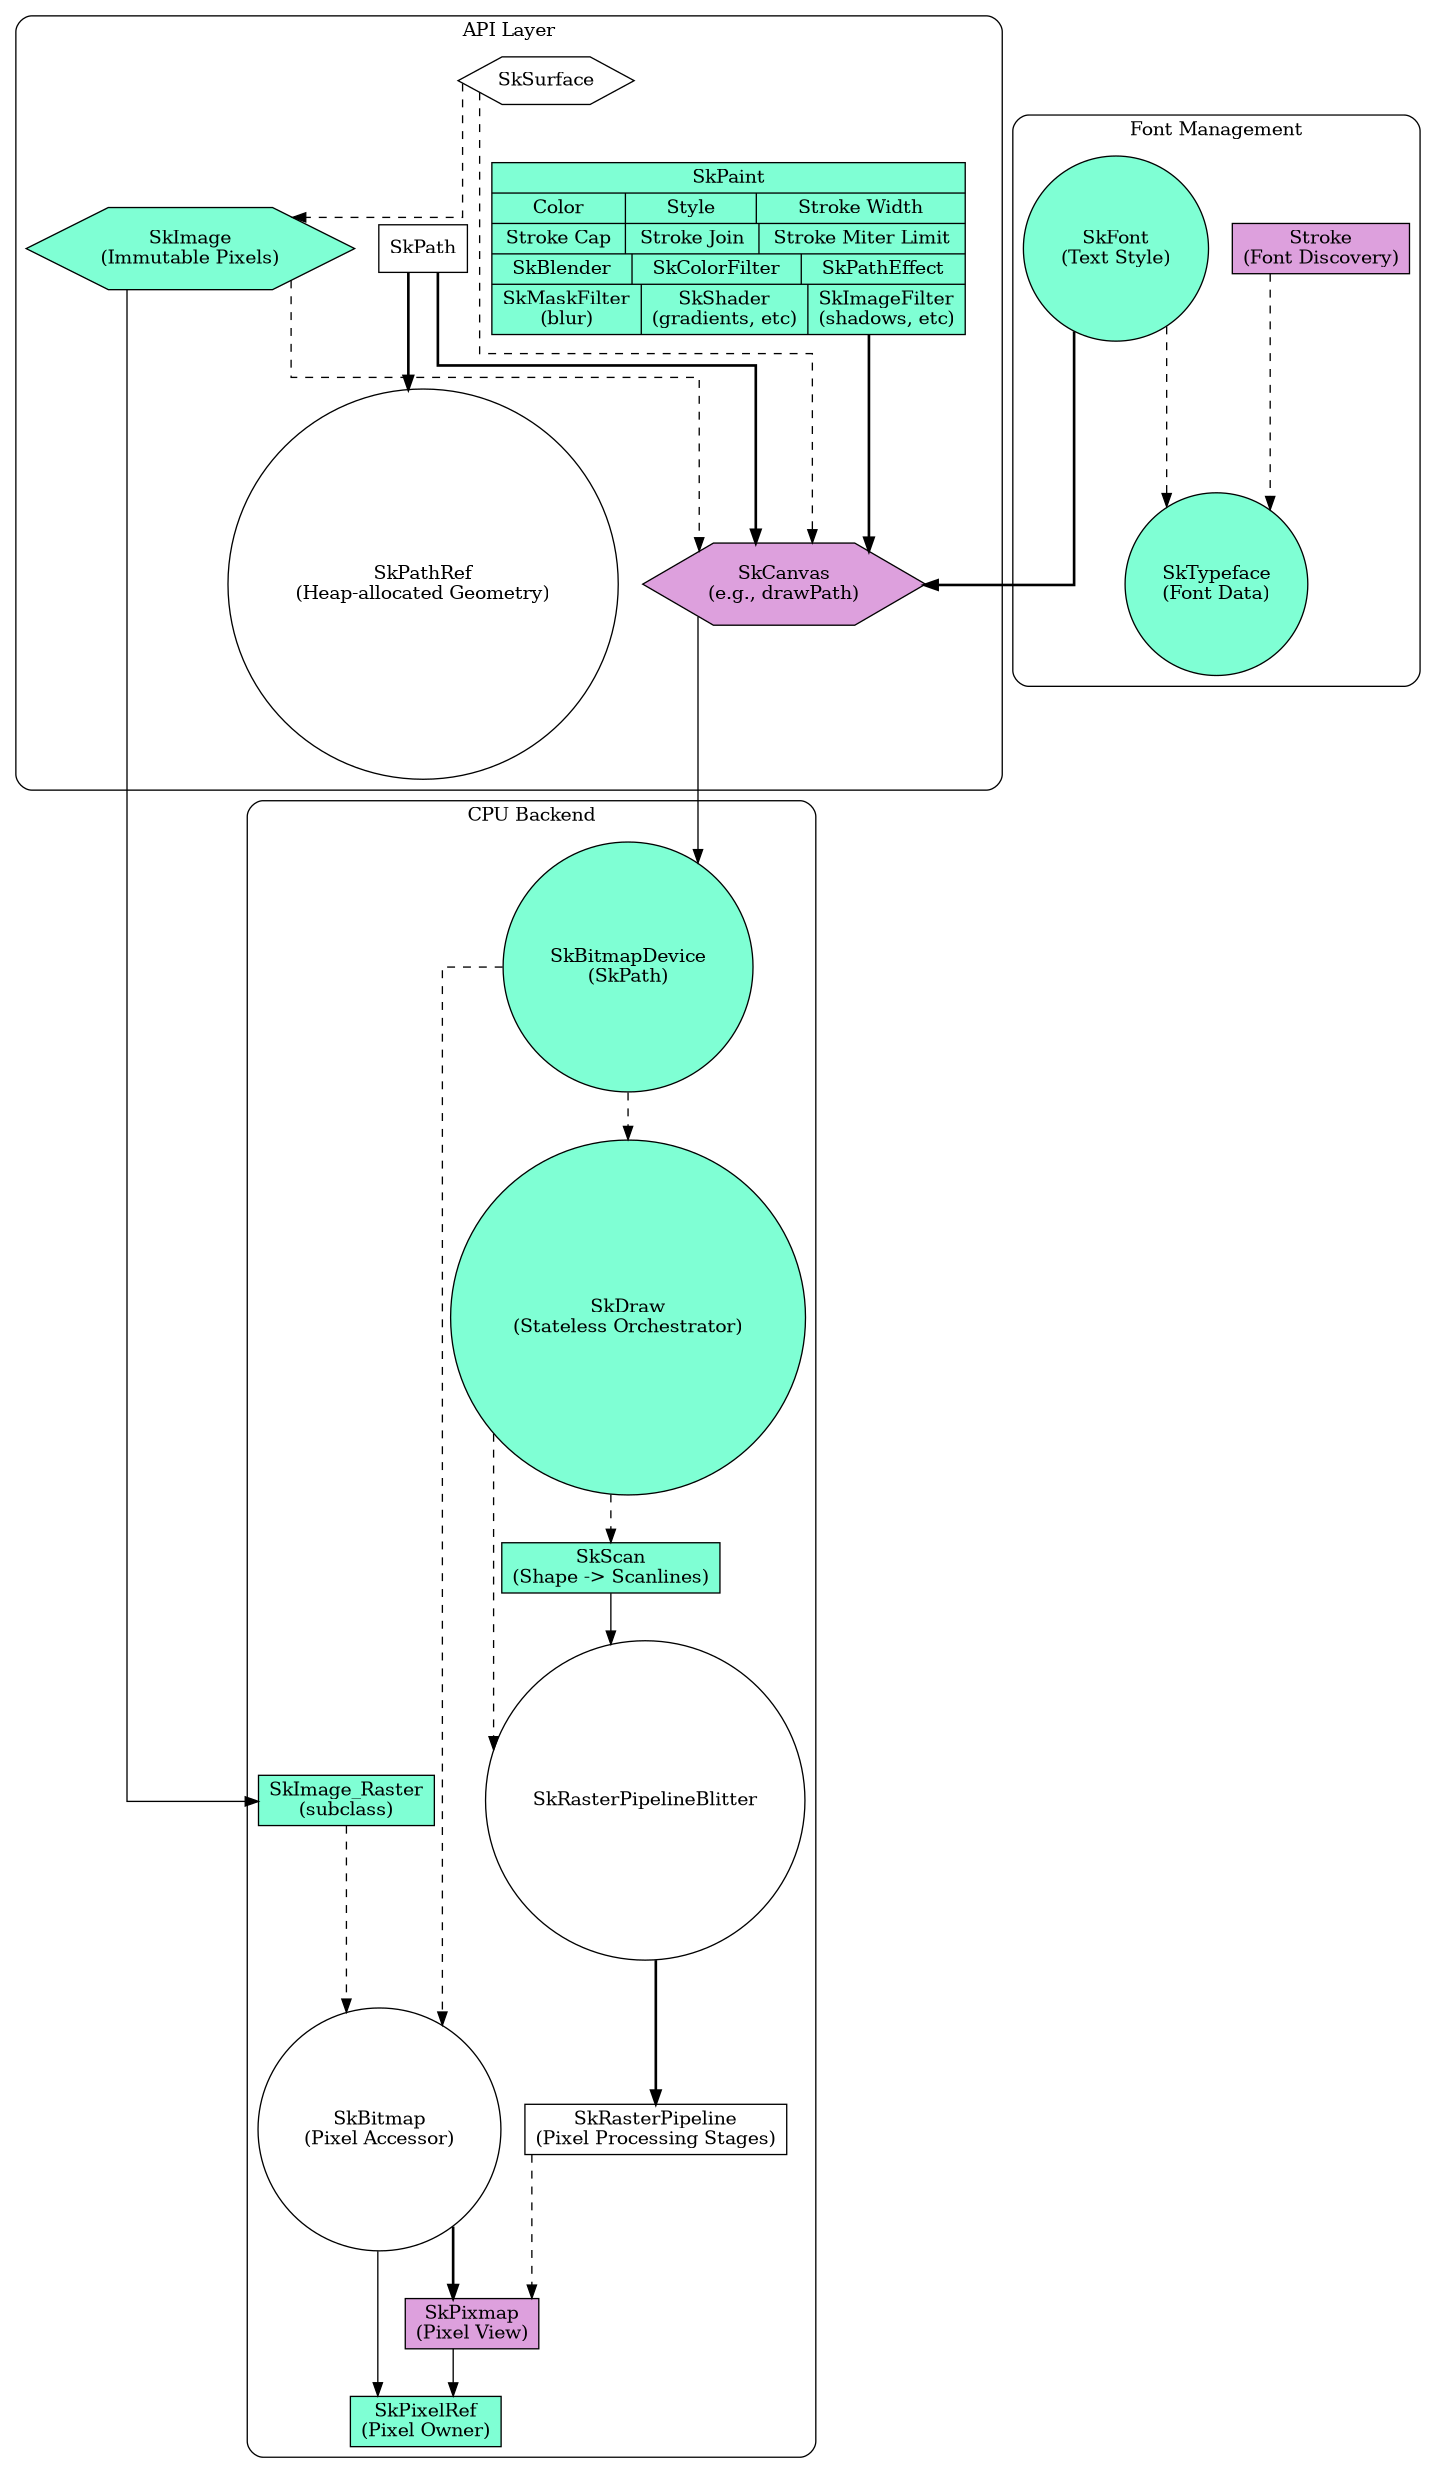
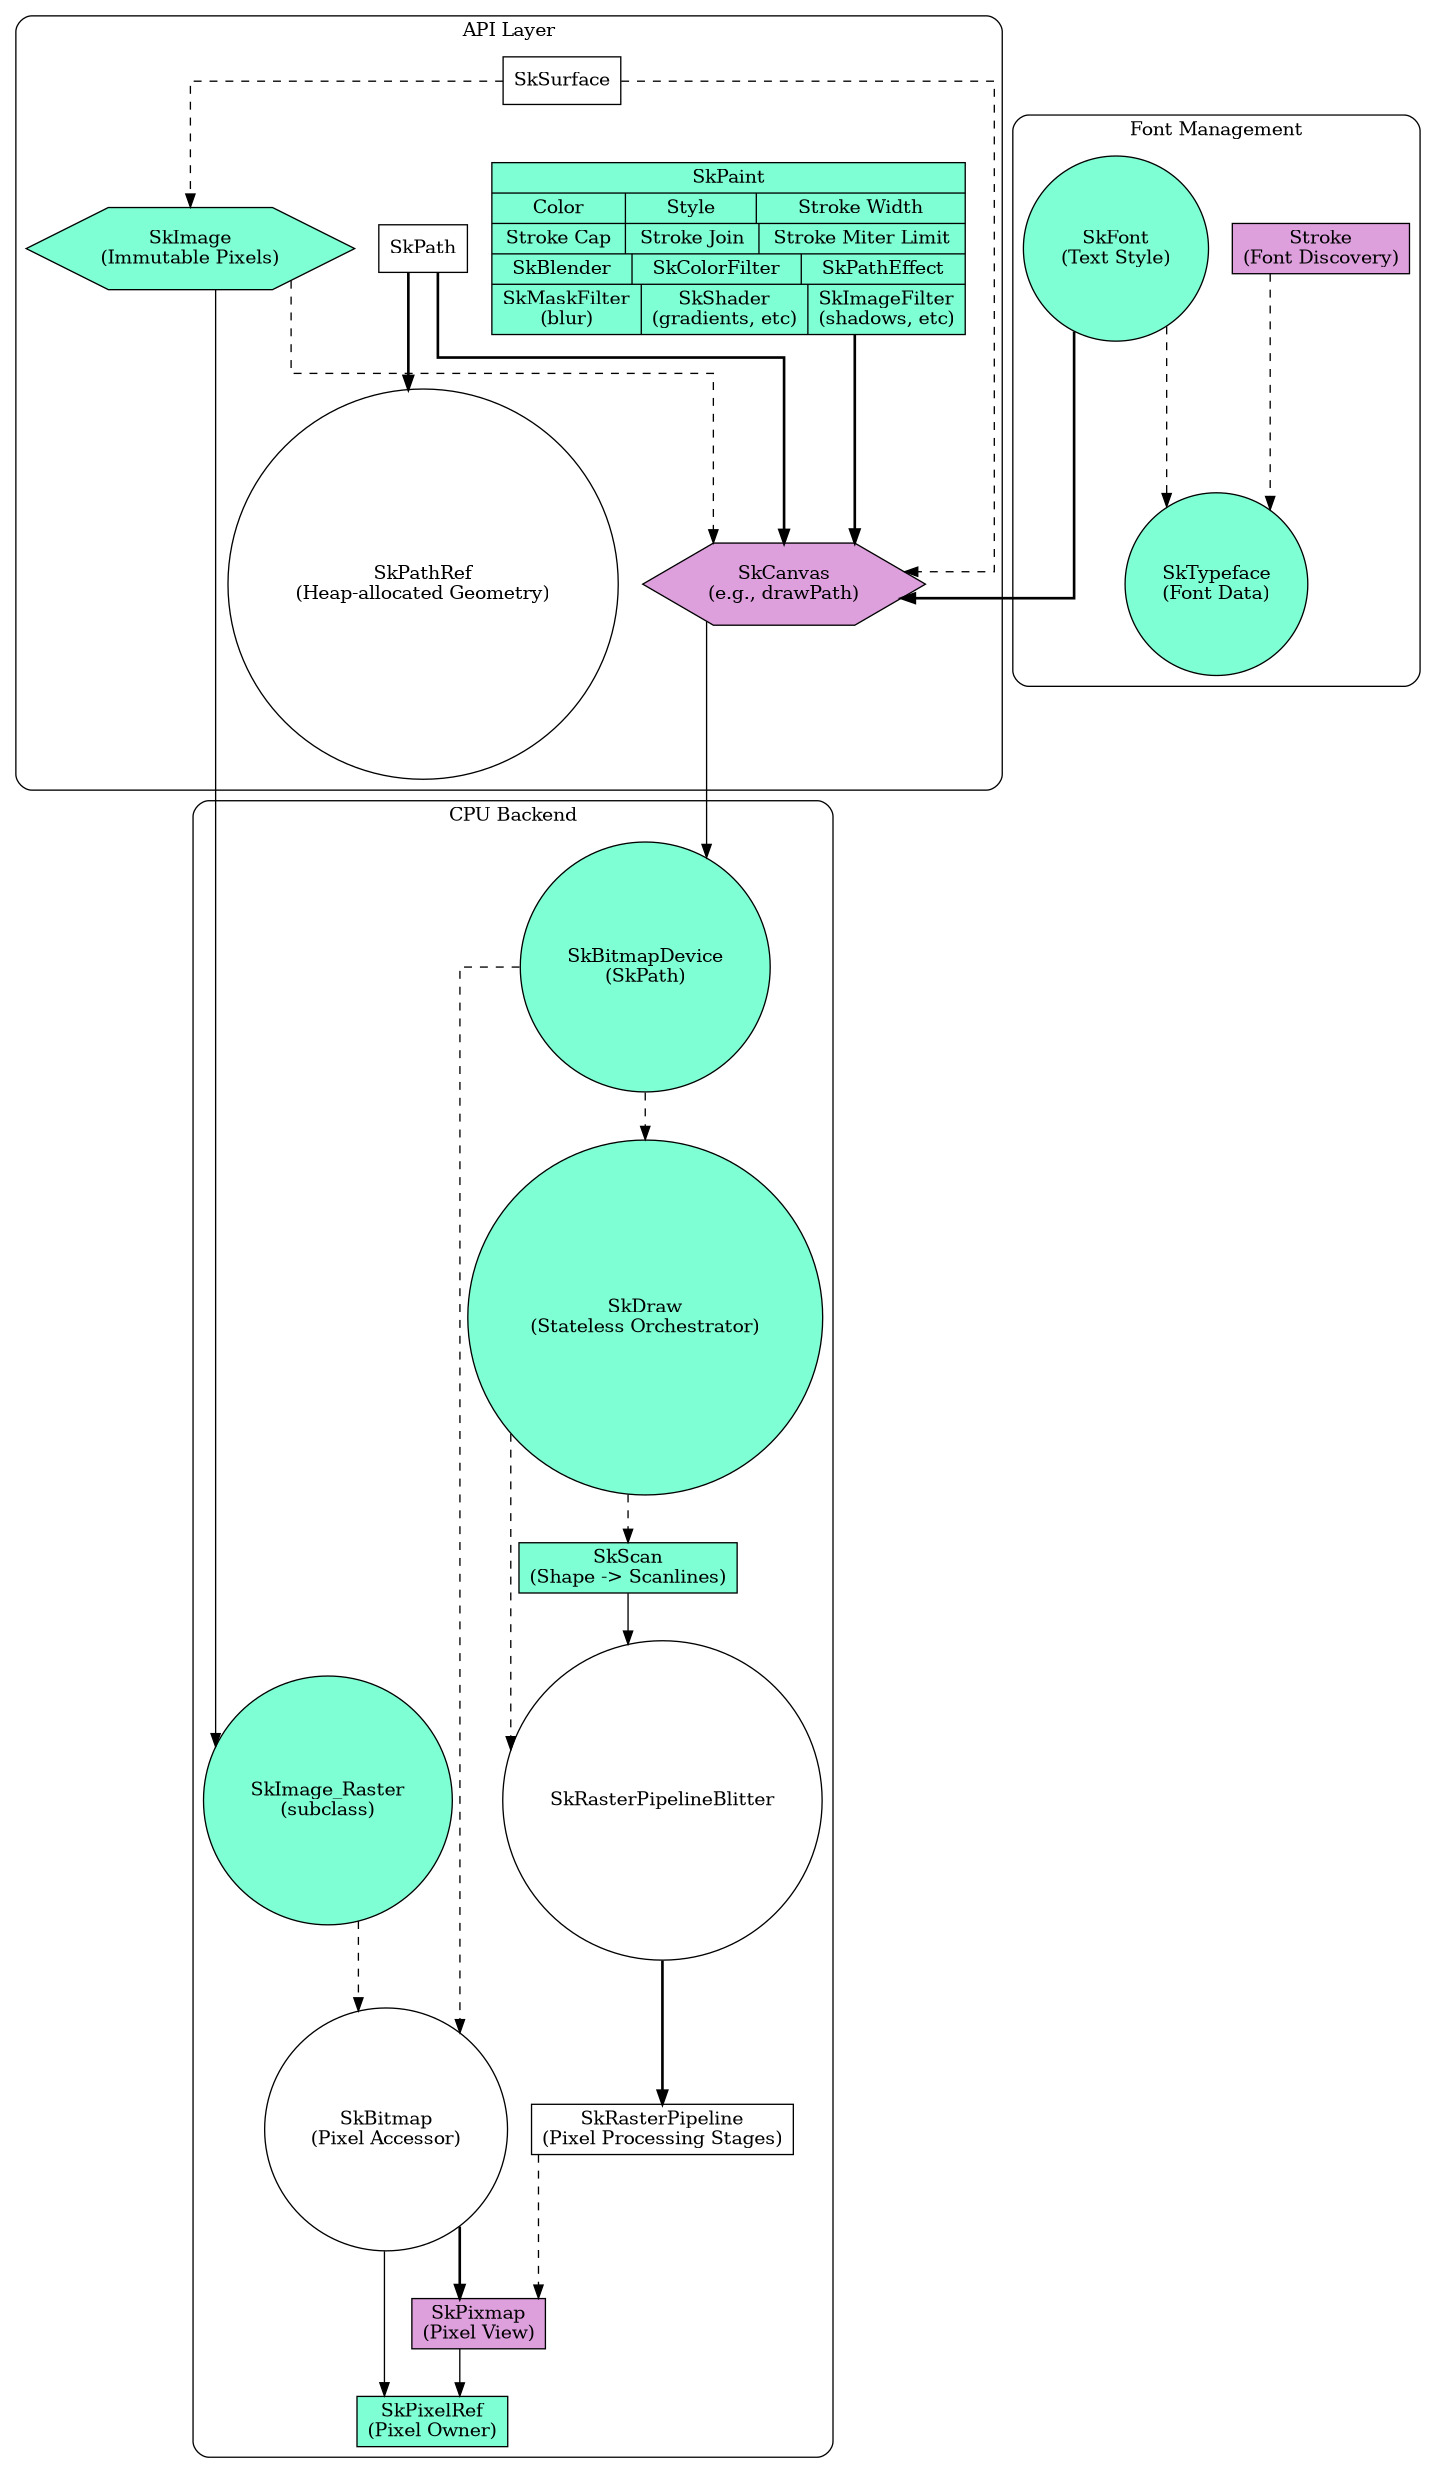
node "SkSurface": shape hexagon -> box
node "SkImage_Raster (subclass)": shape box -> circle
